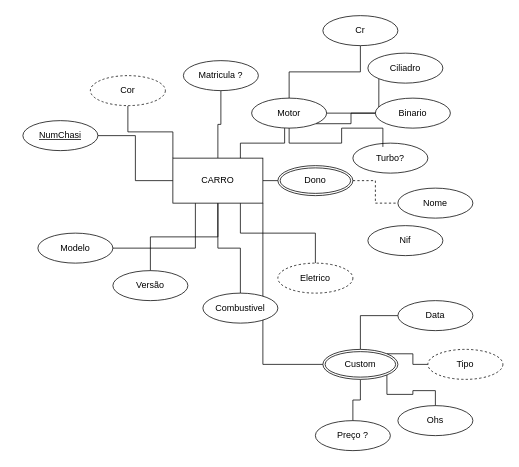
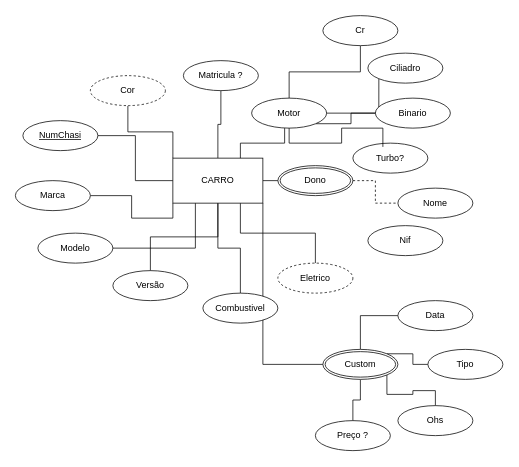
node "Marca": added
edge "CARRO" -- "Marca": added
node "Tipo": style dashed -> solid
